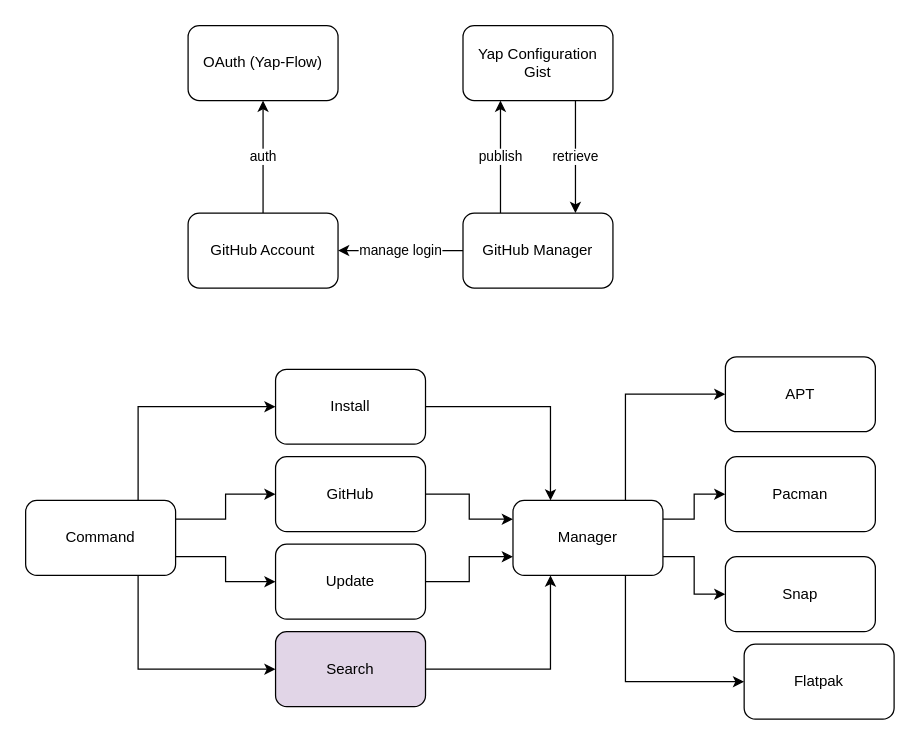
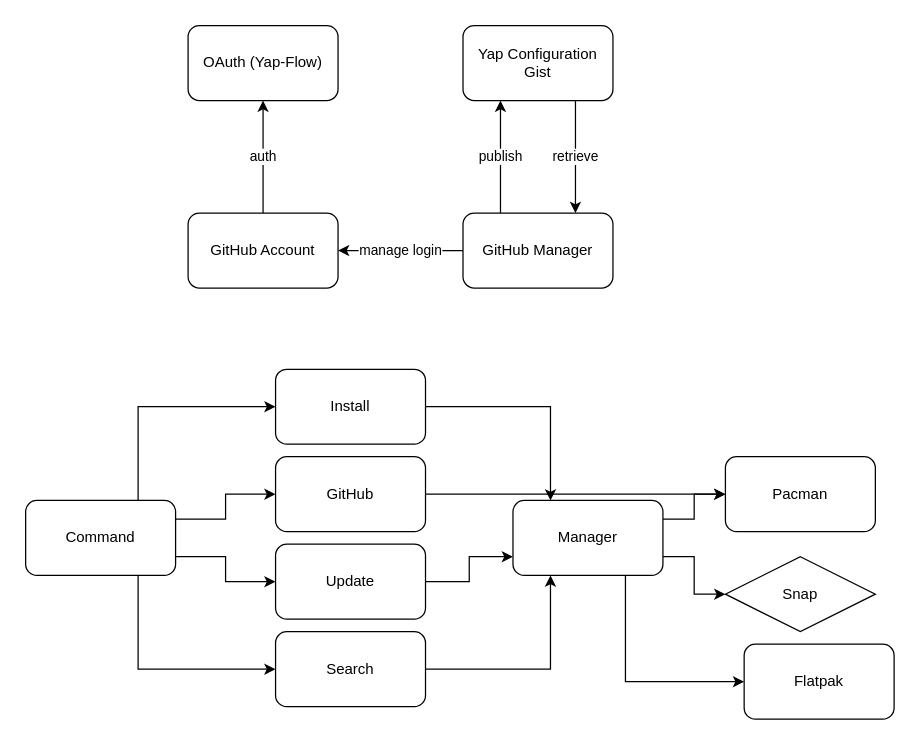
node "APT": removed
edge "Manager" -> "APT": removed
edge "GitHub" -> "Manager": now "GitHub" -> "Pacman"
node "Snap": shape rounded rectangle -> diamond
node "Search": fillcolor #e1d5e7 -> #ffffff
